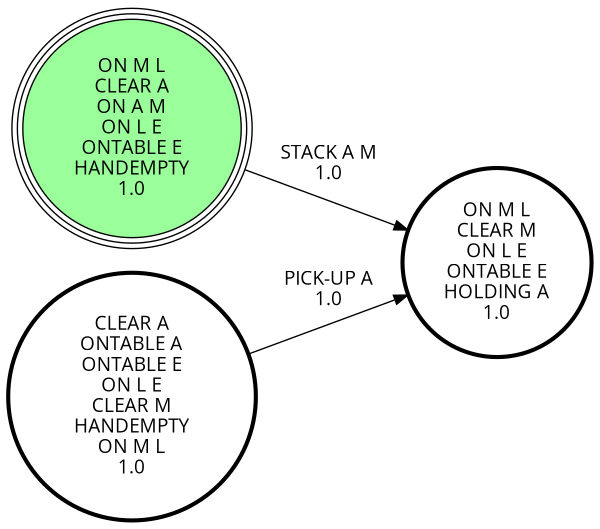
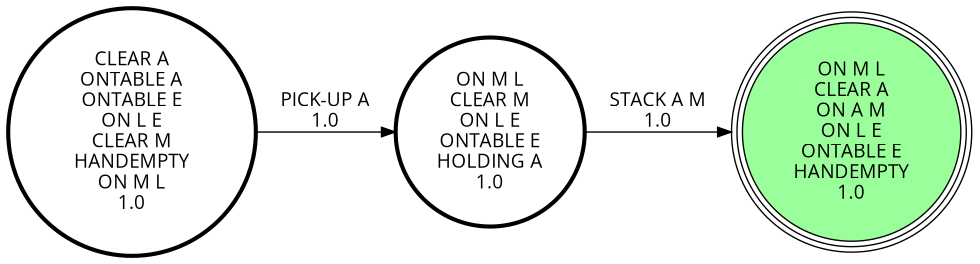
edge "ON M L CLEAR A ON A M ON L E ONTABLE E HANDEMPTY 1.0" -> "ON M L CLEAR M ON L E ONTABLE E HOLDING A 1.0": reversed
